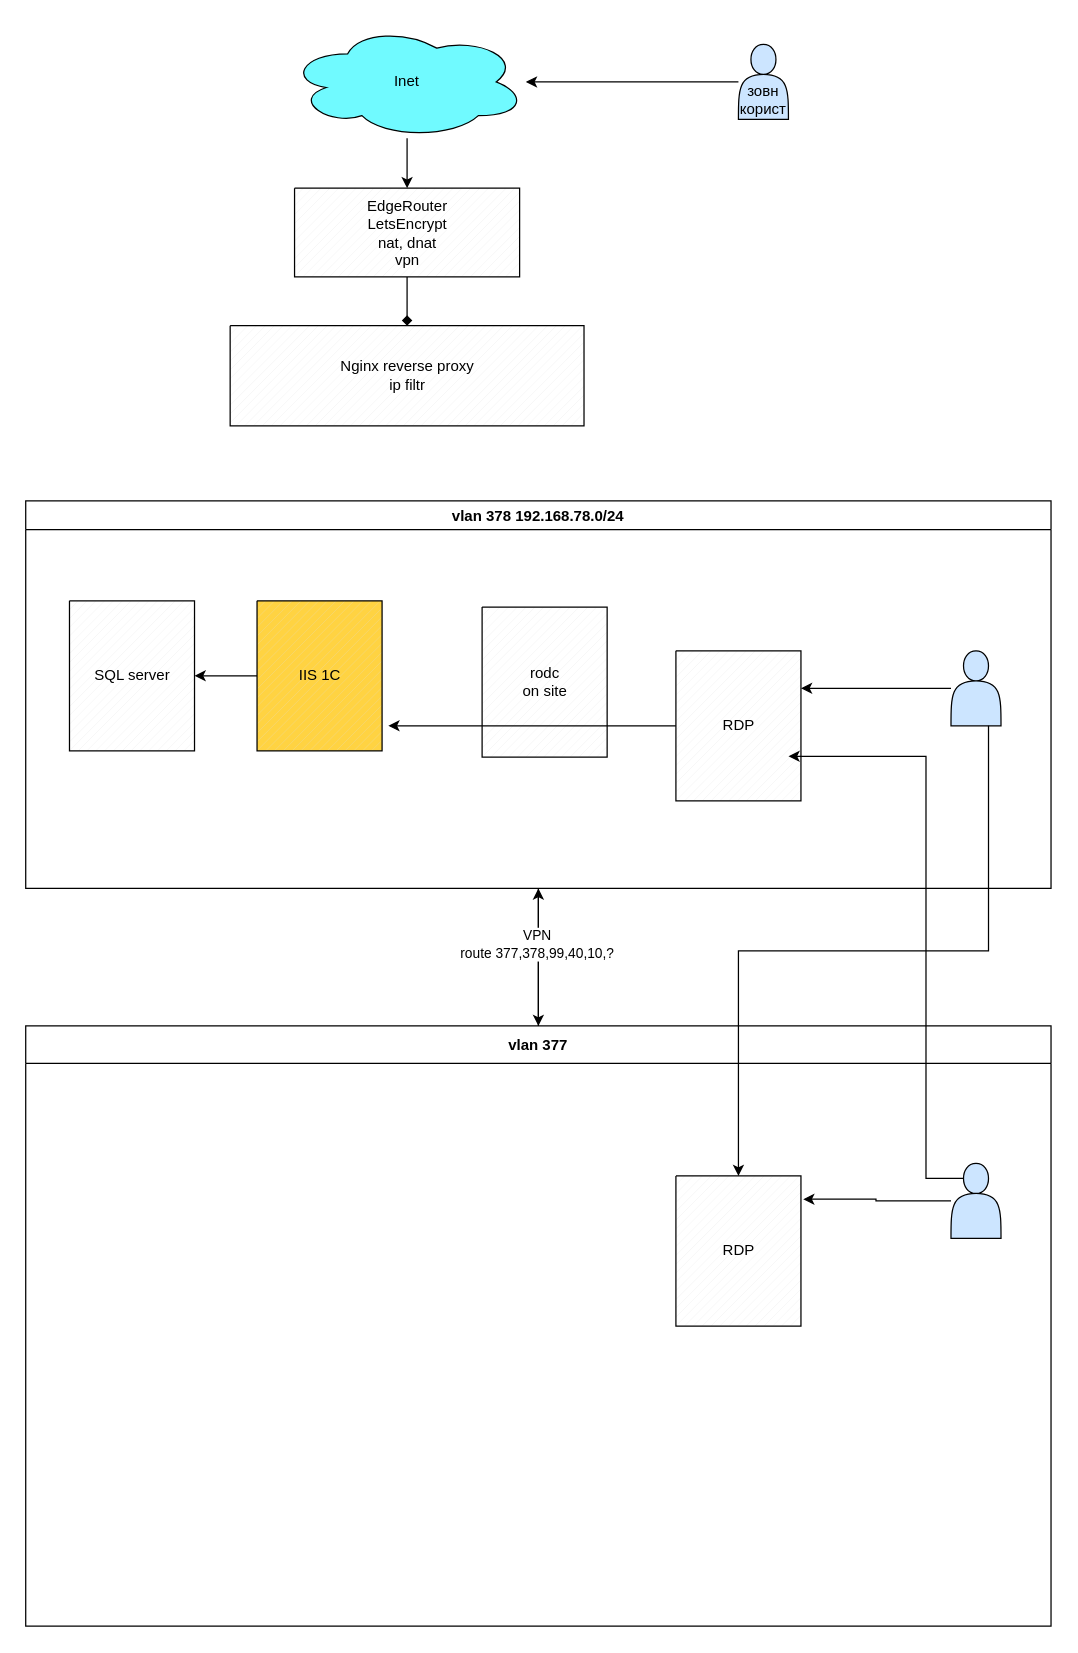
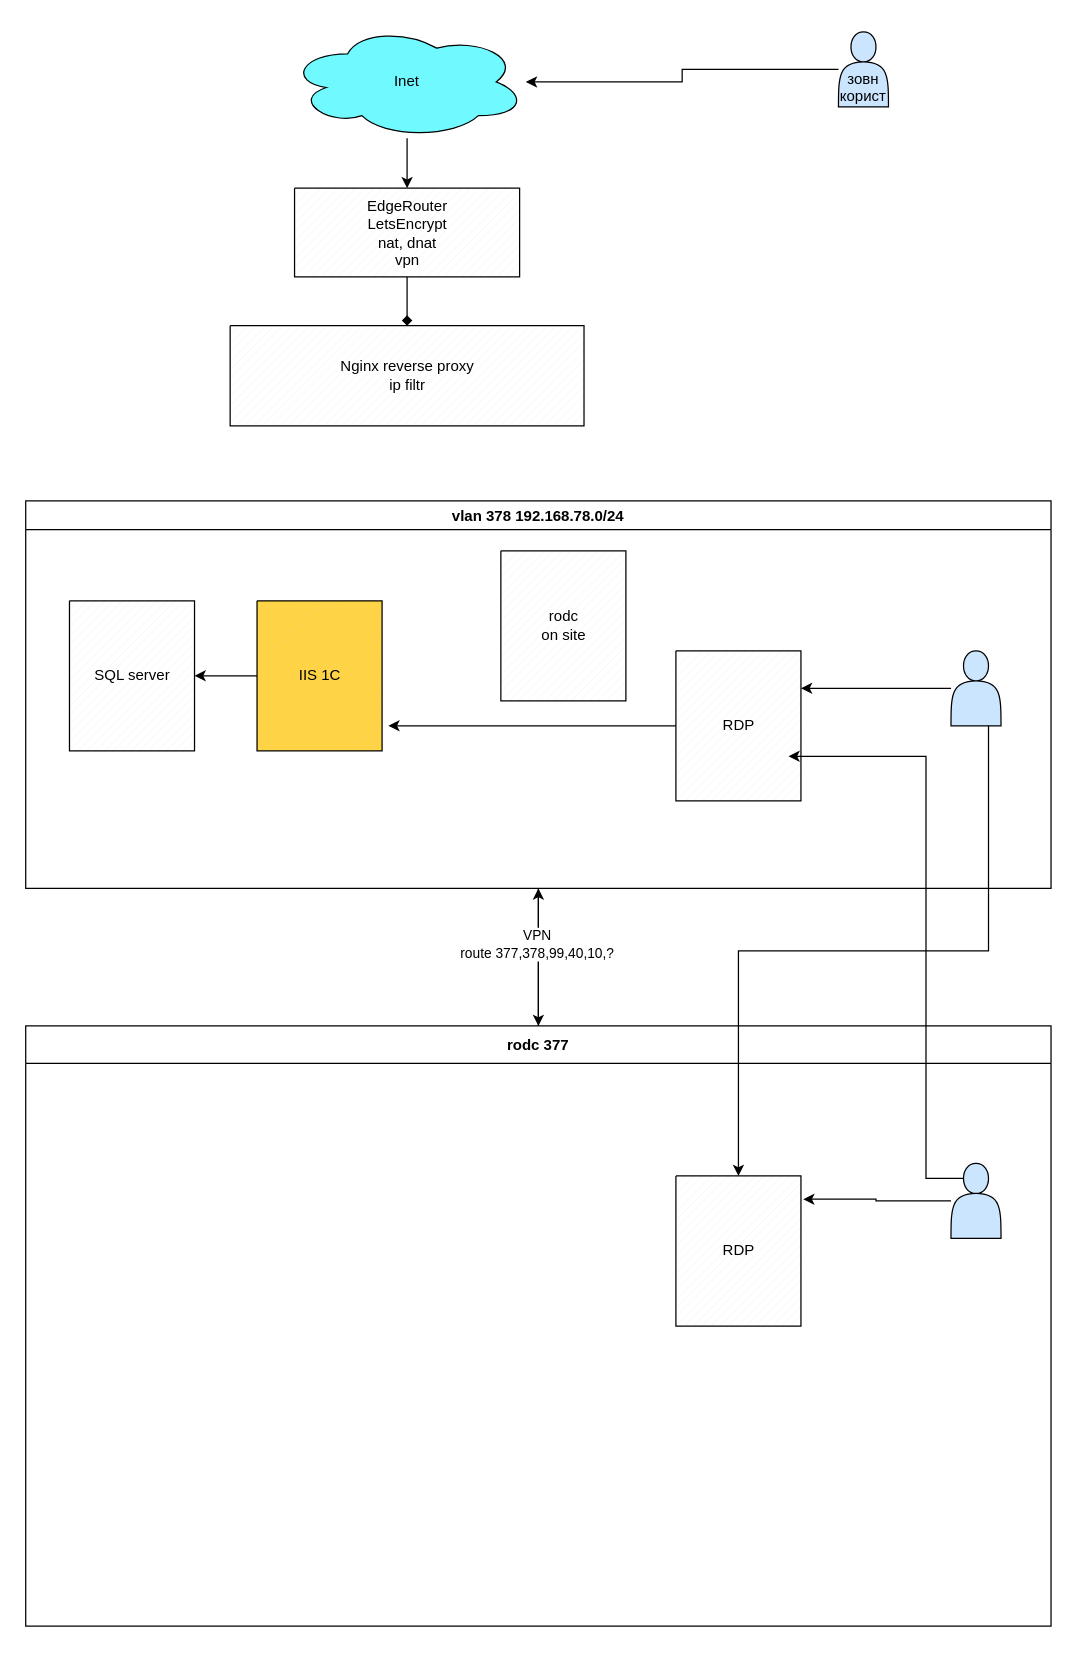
node "зовн корист": moved (763, 82) -> (863, 69)
node "rodc on site": moved (544, 682) -> (563, 626)
node "vlan 377": label "vlan 377" -> "rodc 377"
